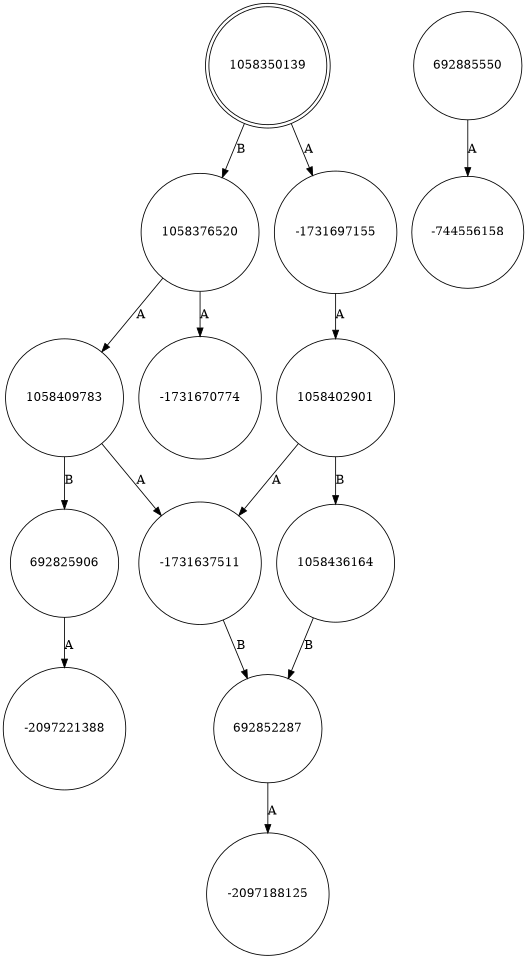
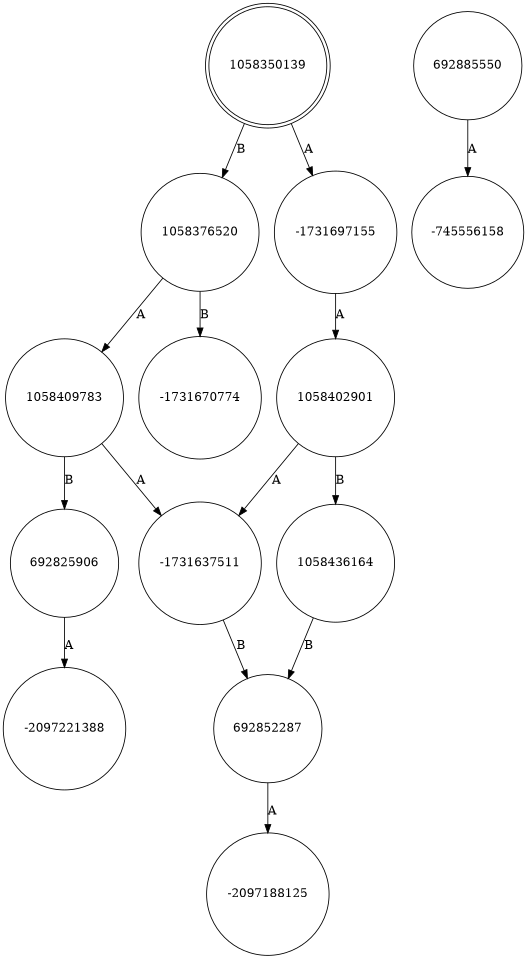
node "-744556158": label "-744556158" -> "-745556158"
edge "1058376520" -> "-1731670774": label "A" -> "B"
